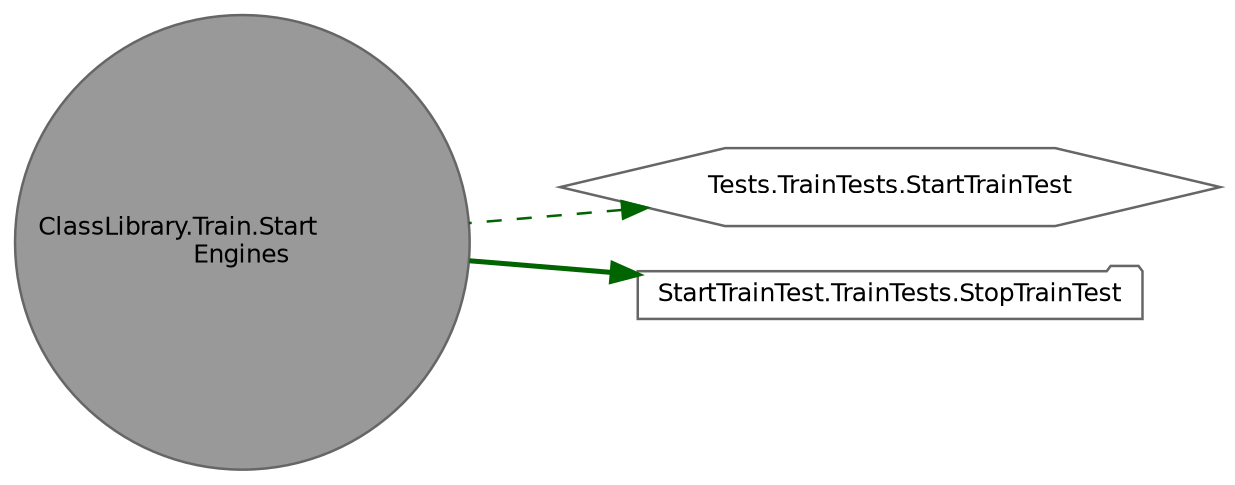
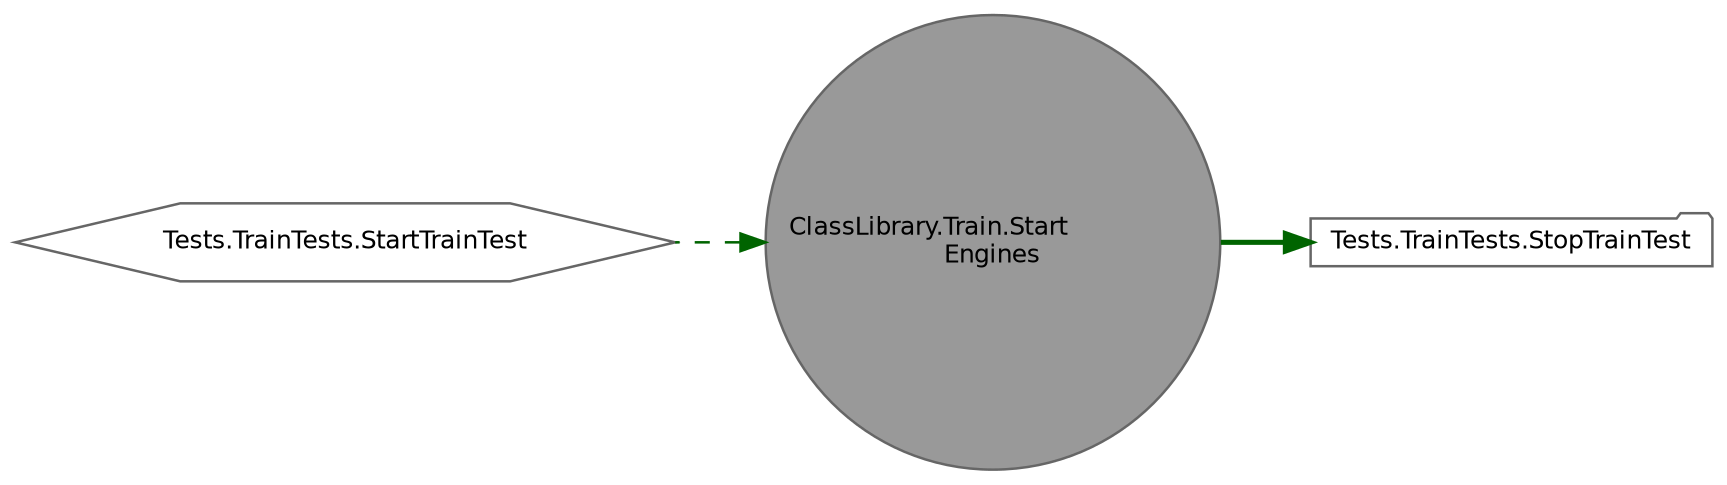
edge "ClassLibrary.Train.Start Engines" -> "Tests.TrainTests.StartTrainTest": reversed
node "StartTrainTest.TrainTests.StopTrainTest": label "StartTrainTest.TrainTests.StopTrainTest" -> "Tests.TrainTests.StopTrainTest"
